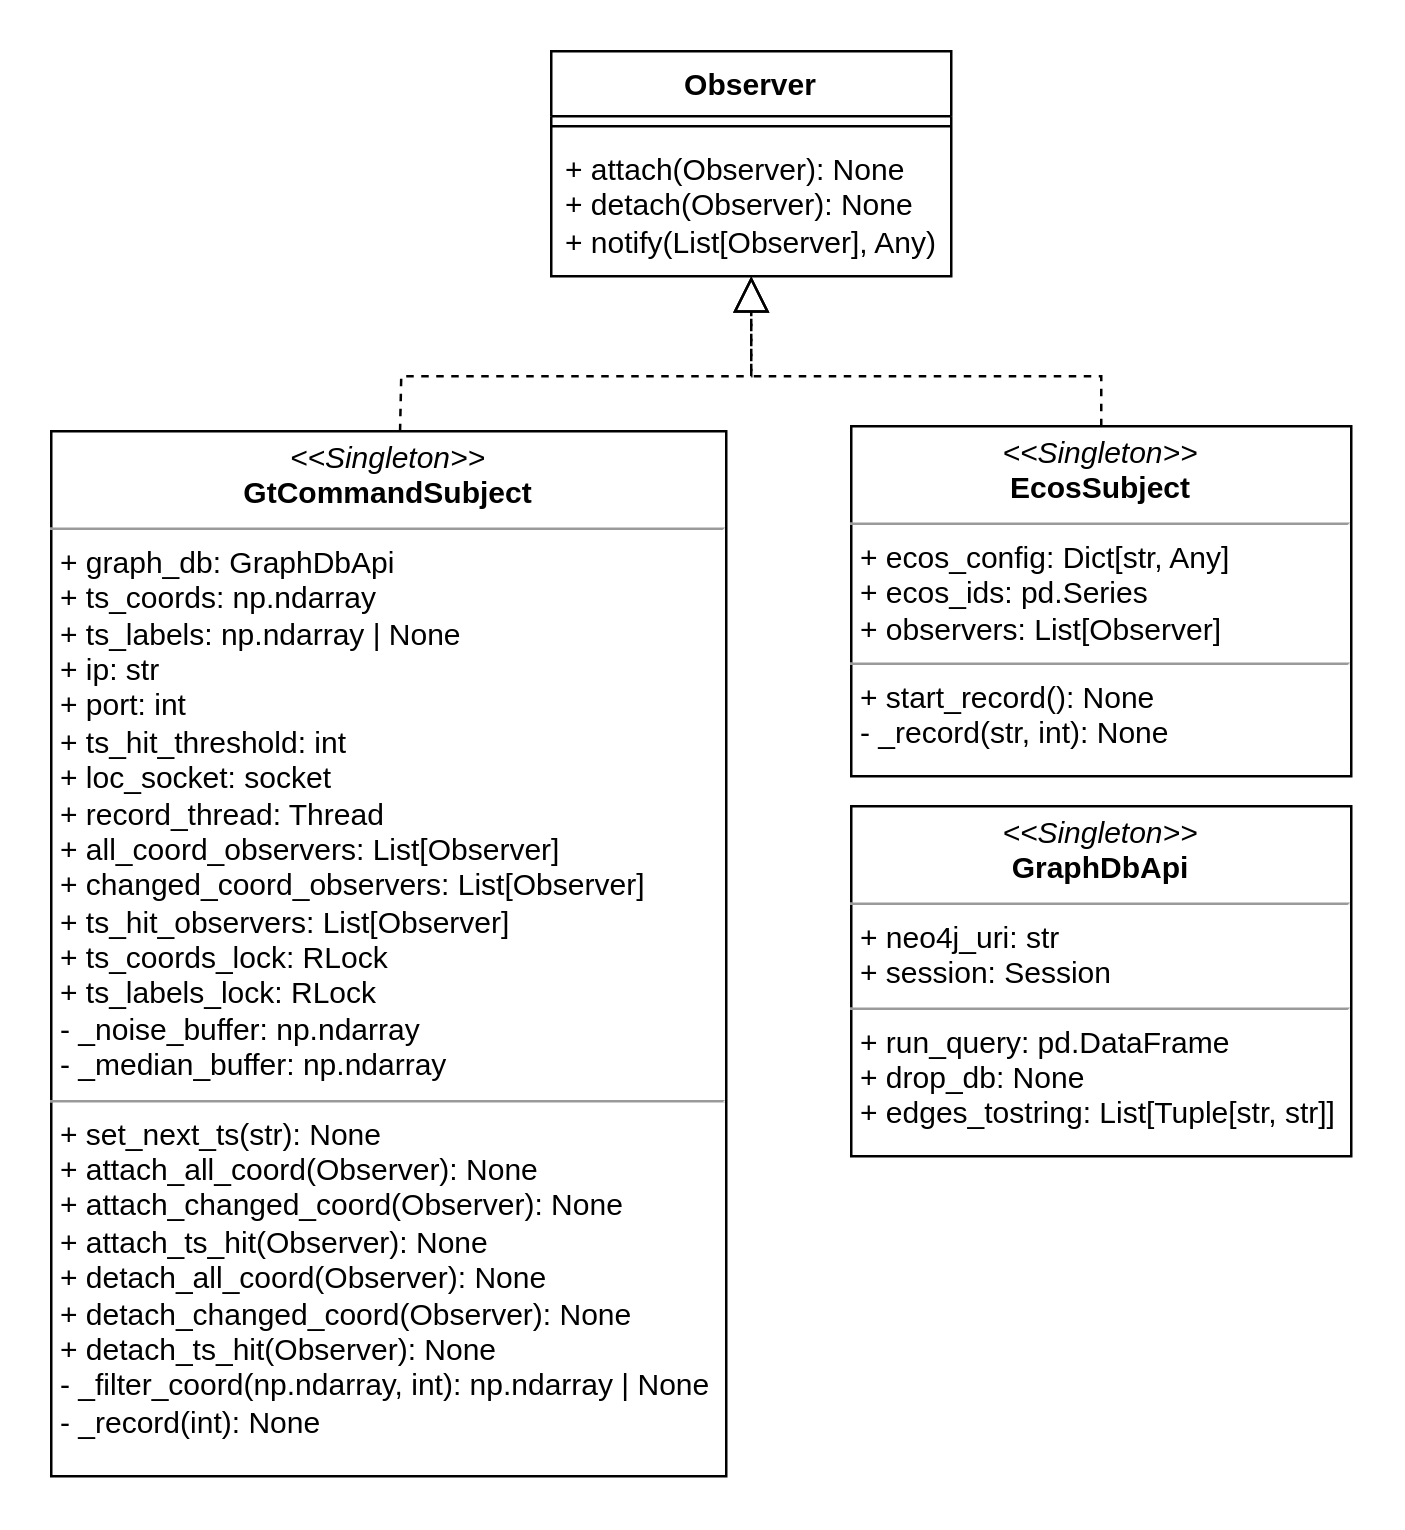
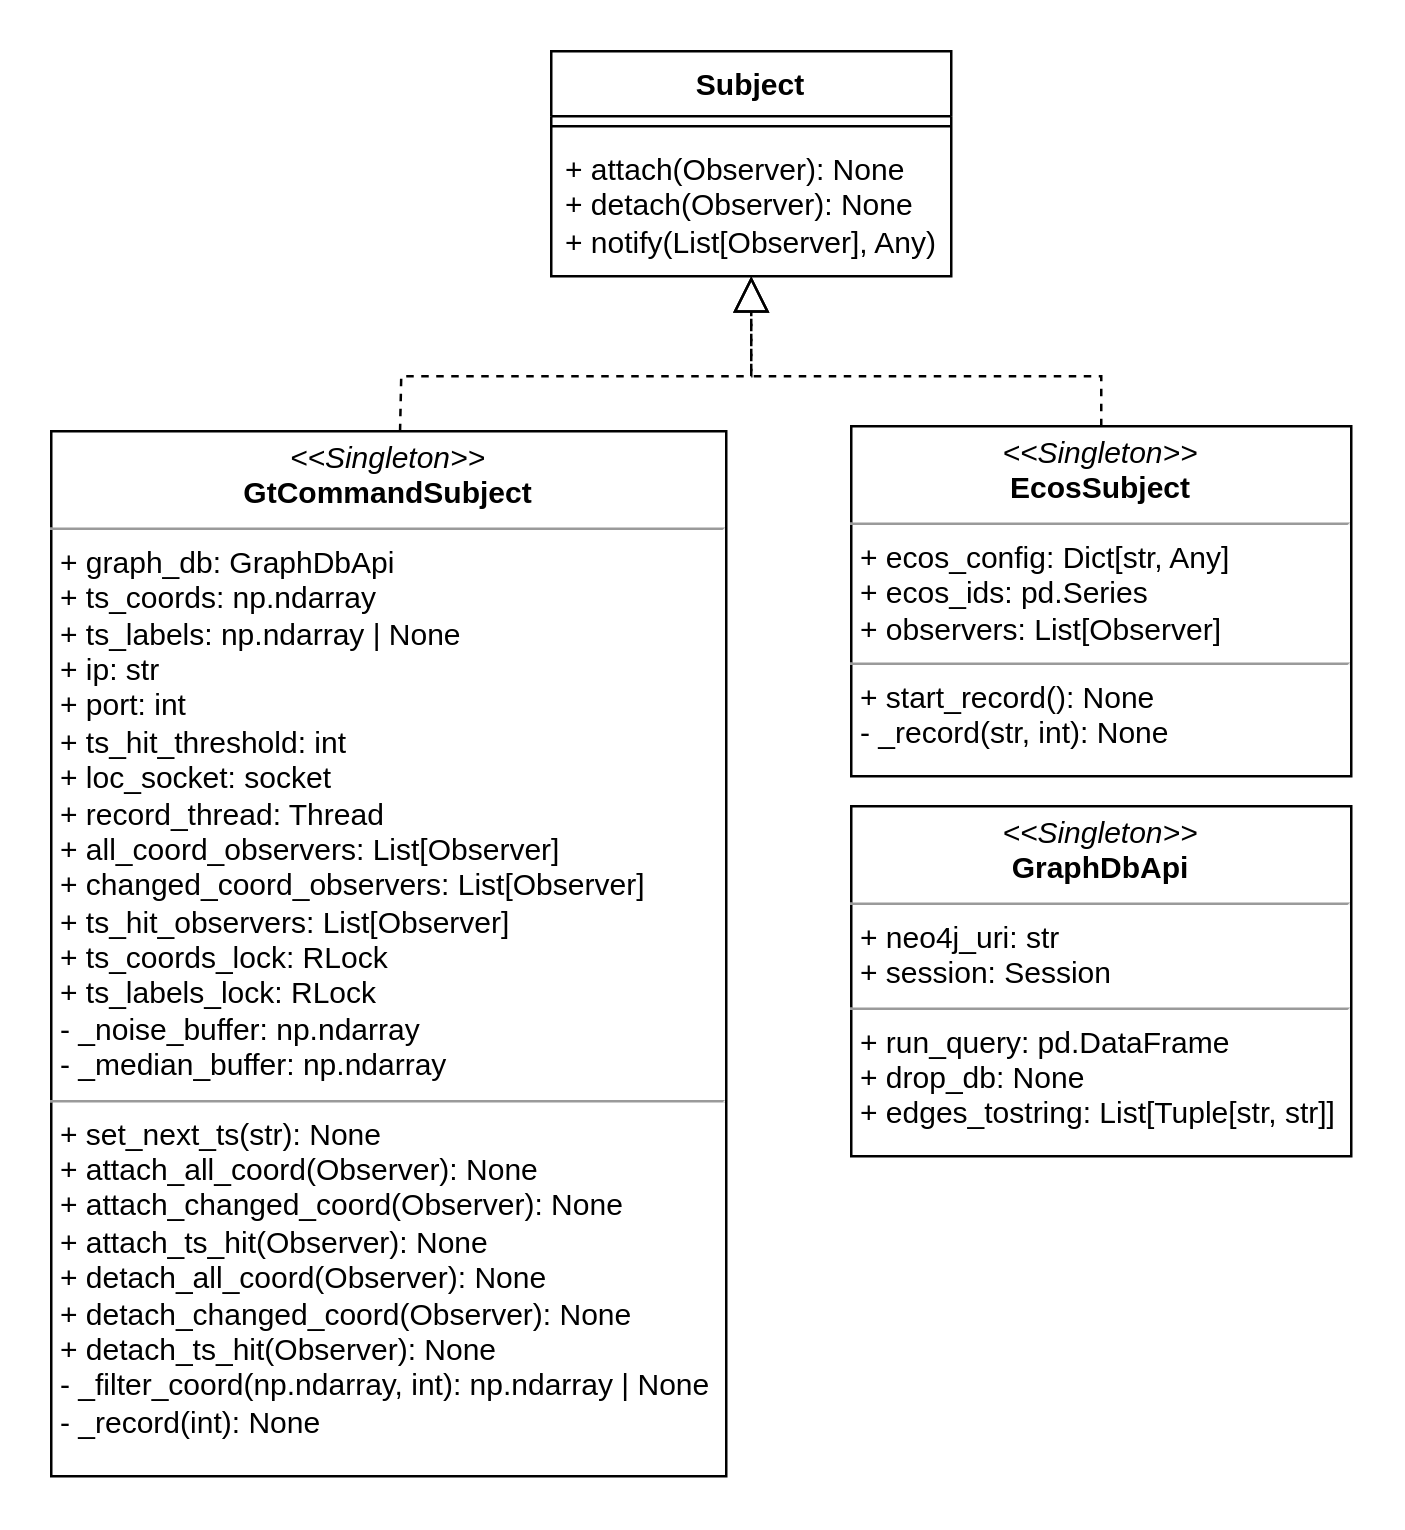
node "Observer": label "Observer" -> "Subject"
